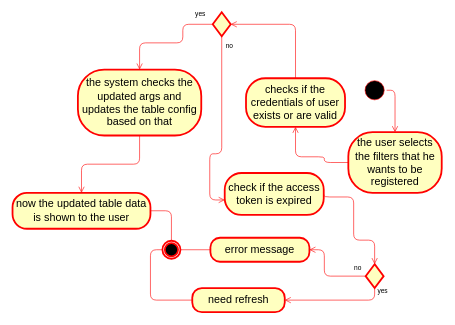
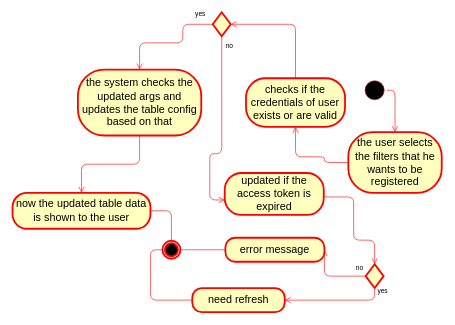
node "check if the access token is expired": label "check if the access token is expired" -> "updated if the access token is expired"
node "error message": moved (260, 250) -> (275, 250)
